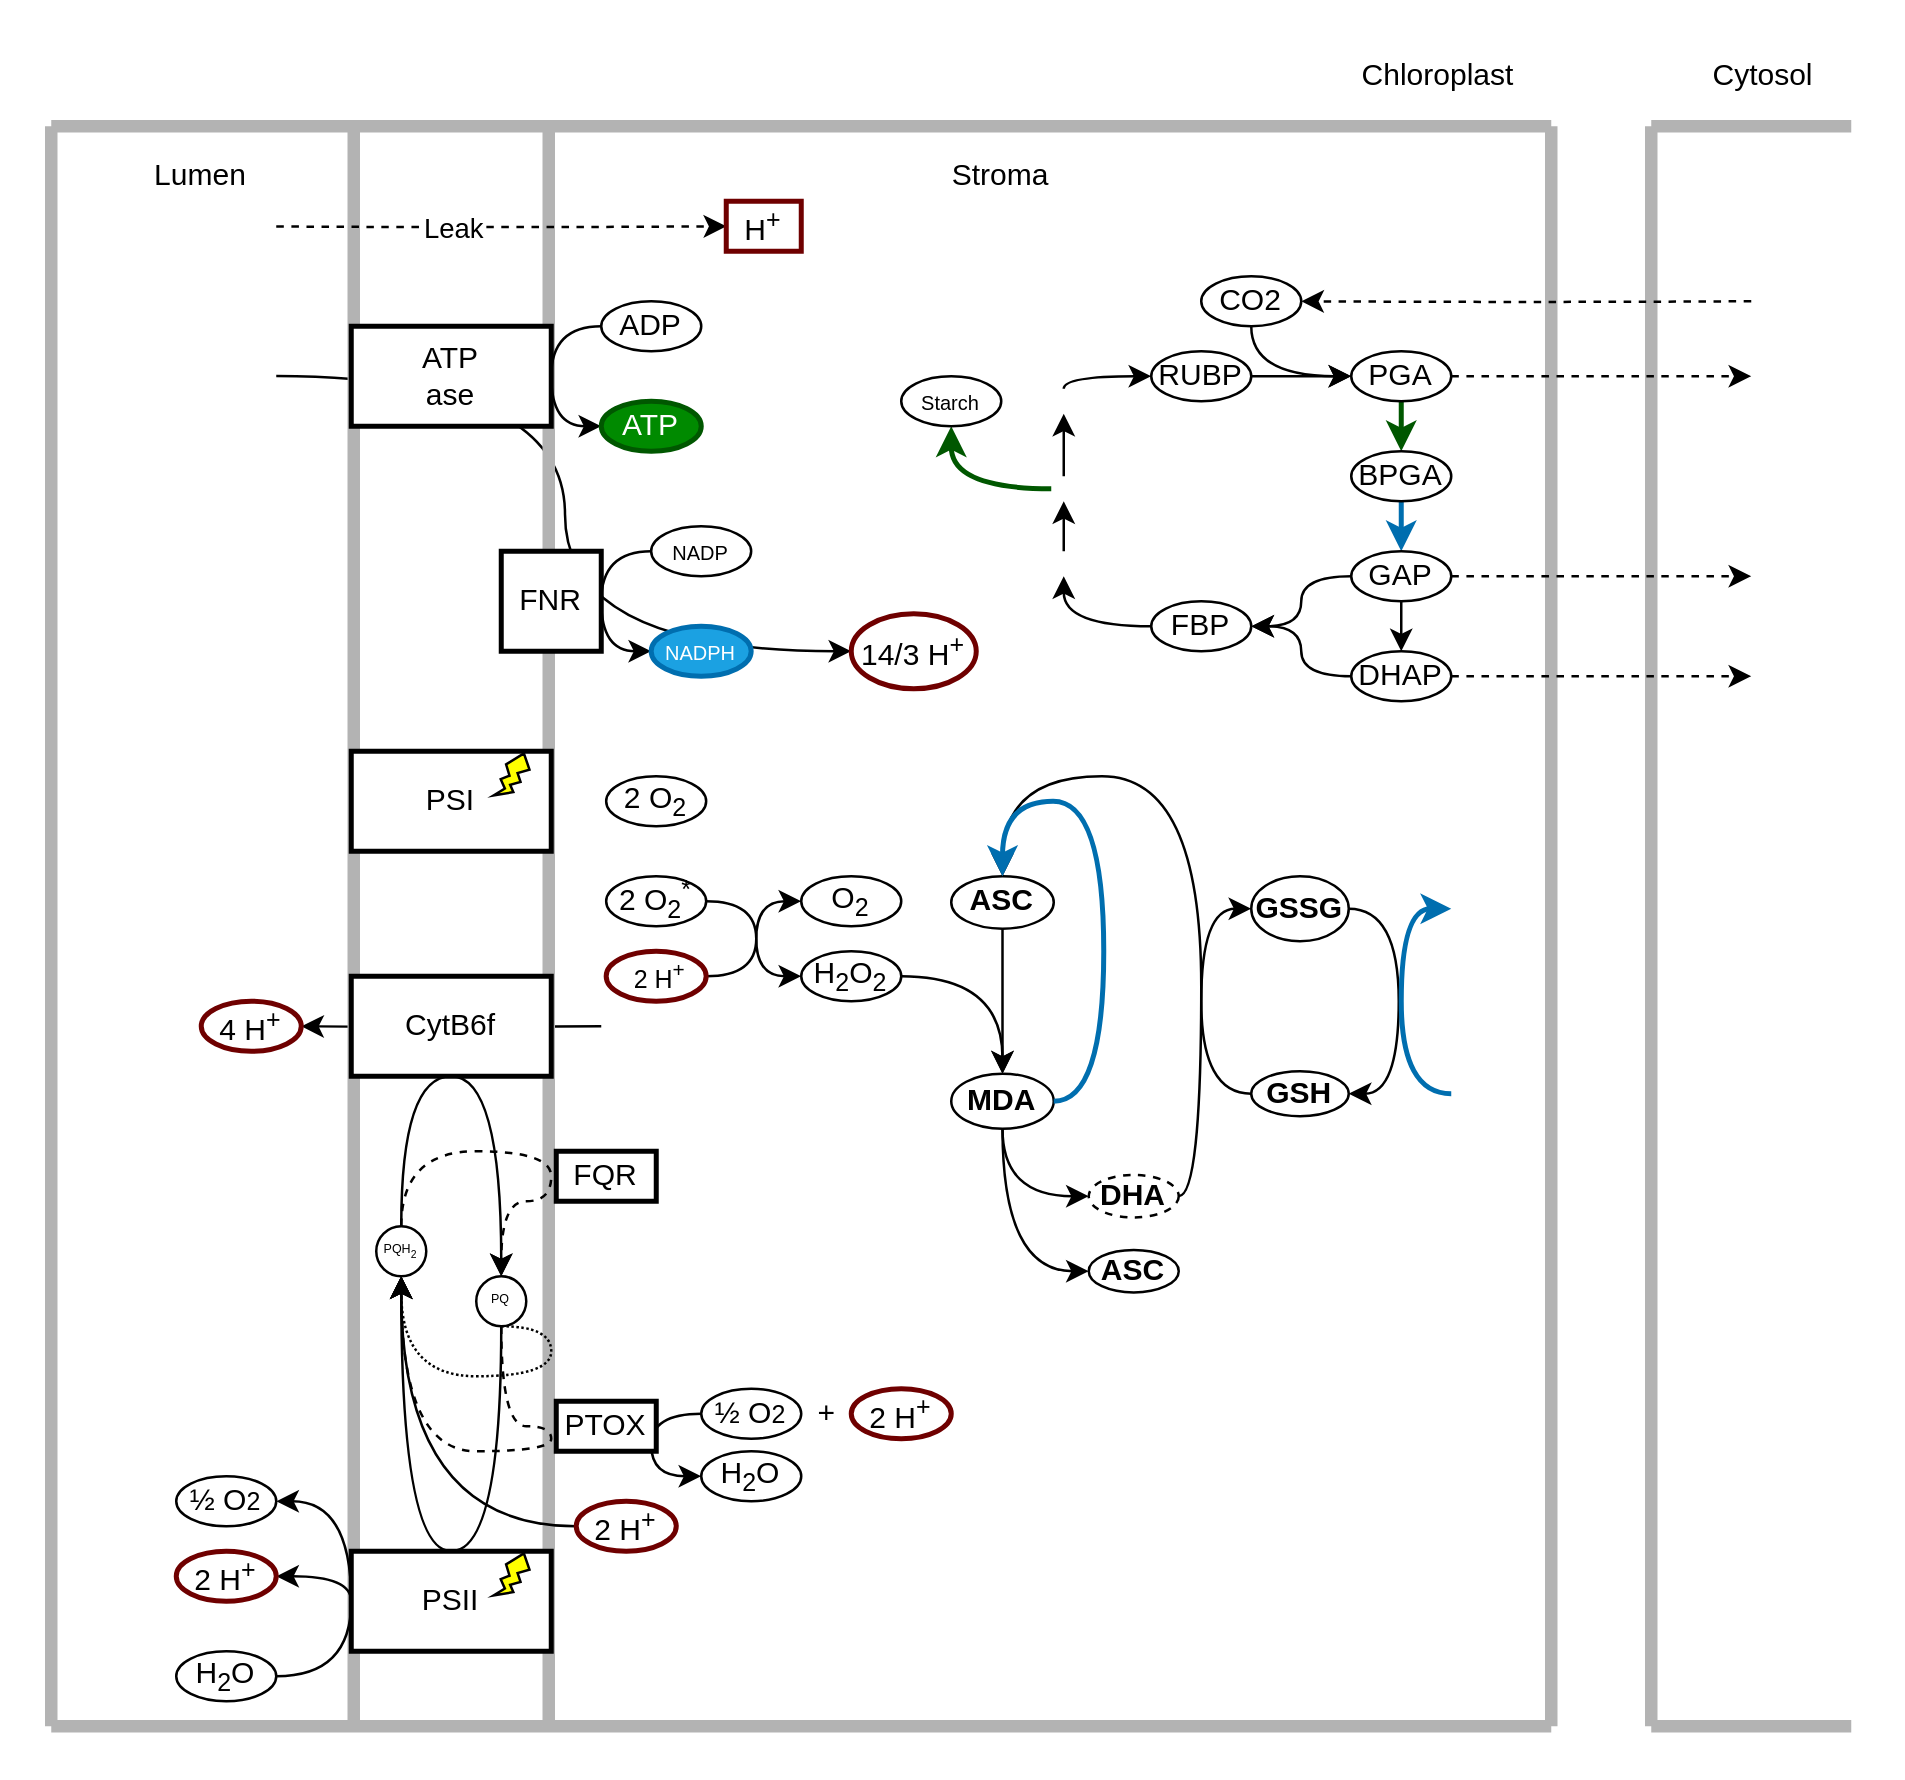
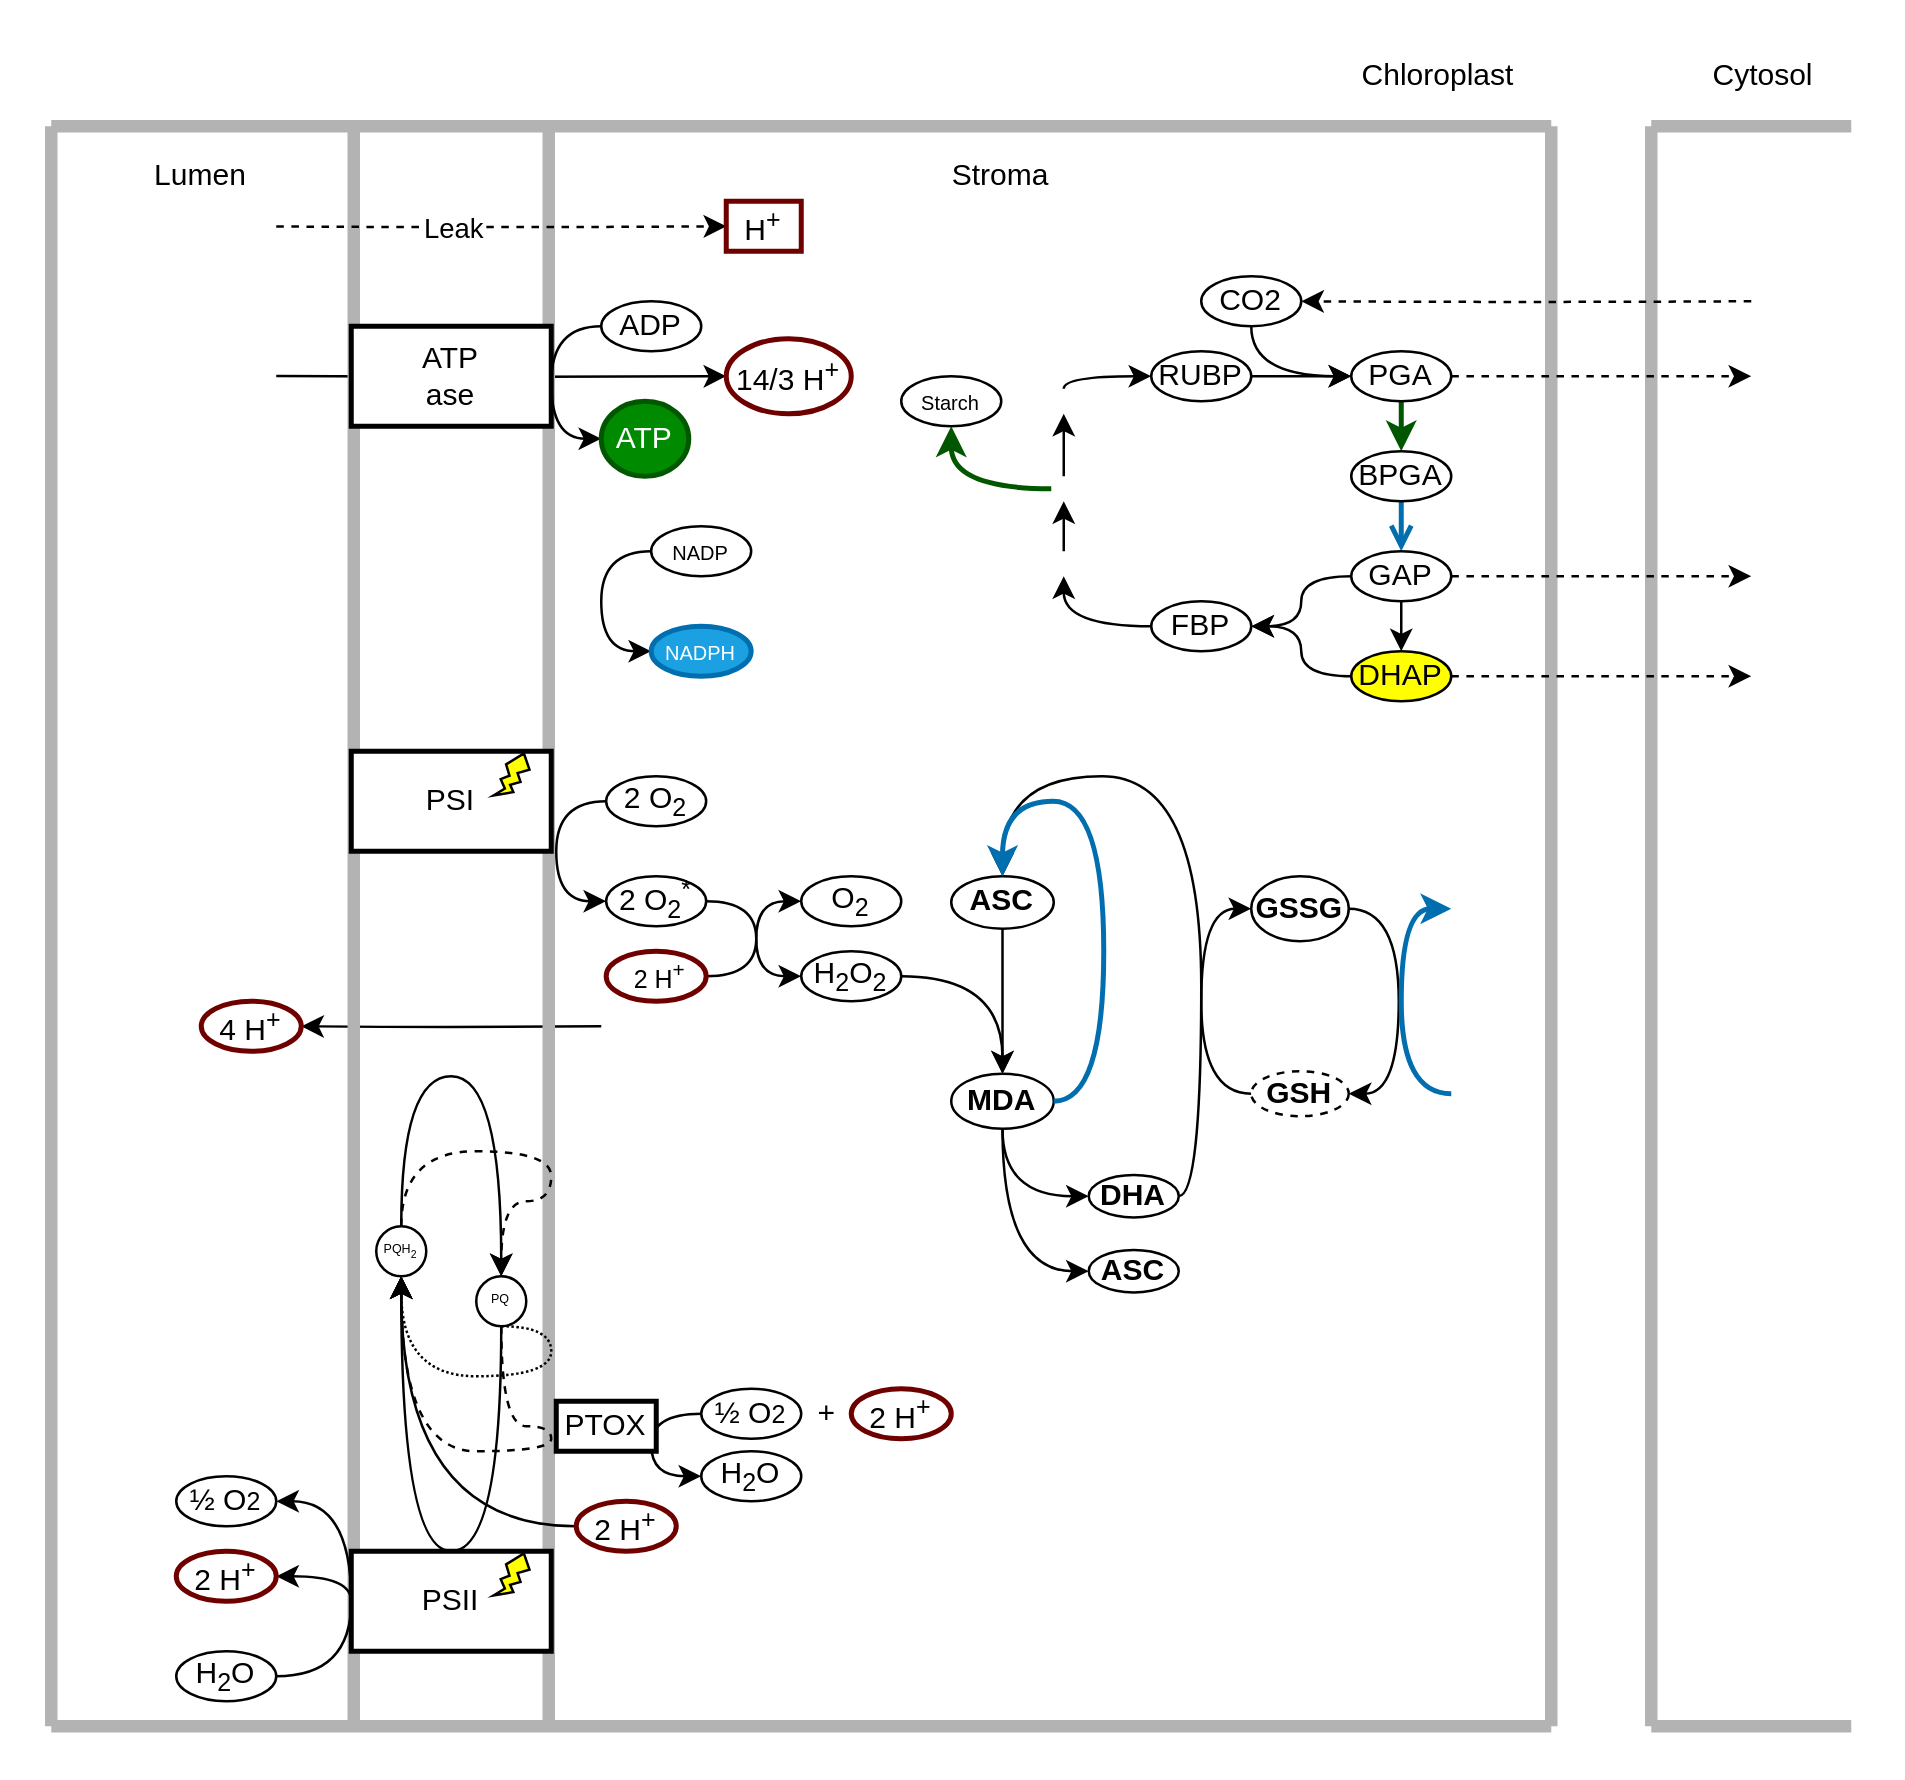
node "ATP": size 100x50 -> 88x75
edge "BPGA" -> "GAP": arrowhead classic -> open
node "FNR": removed
node "14/3 H+": moved (914, 651) -> (789, 376)
node "DHAP": fillcolor #ffffff -> #ffff00
edge "2 O2" -> "2 O2*": added
node "CytB6f": removed
node "GSH": style solid -> dashed
node "FQR": removed
node "DHA": style dashed -> solid
